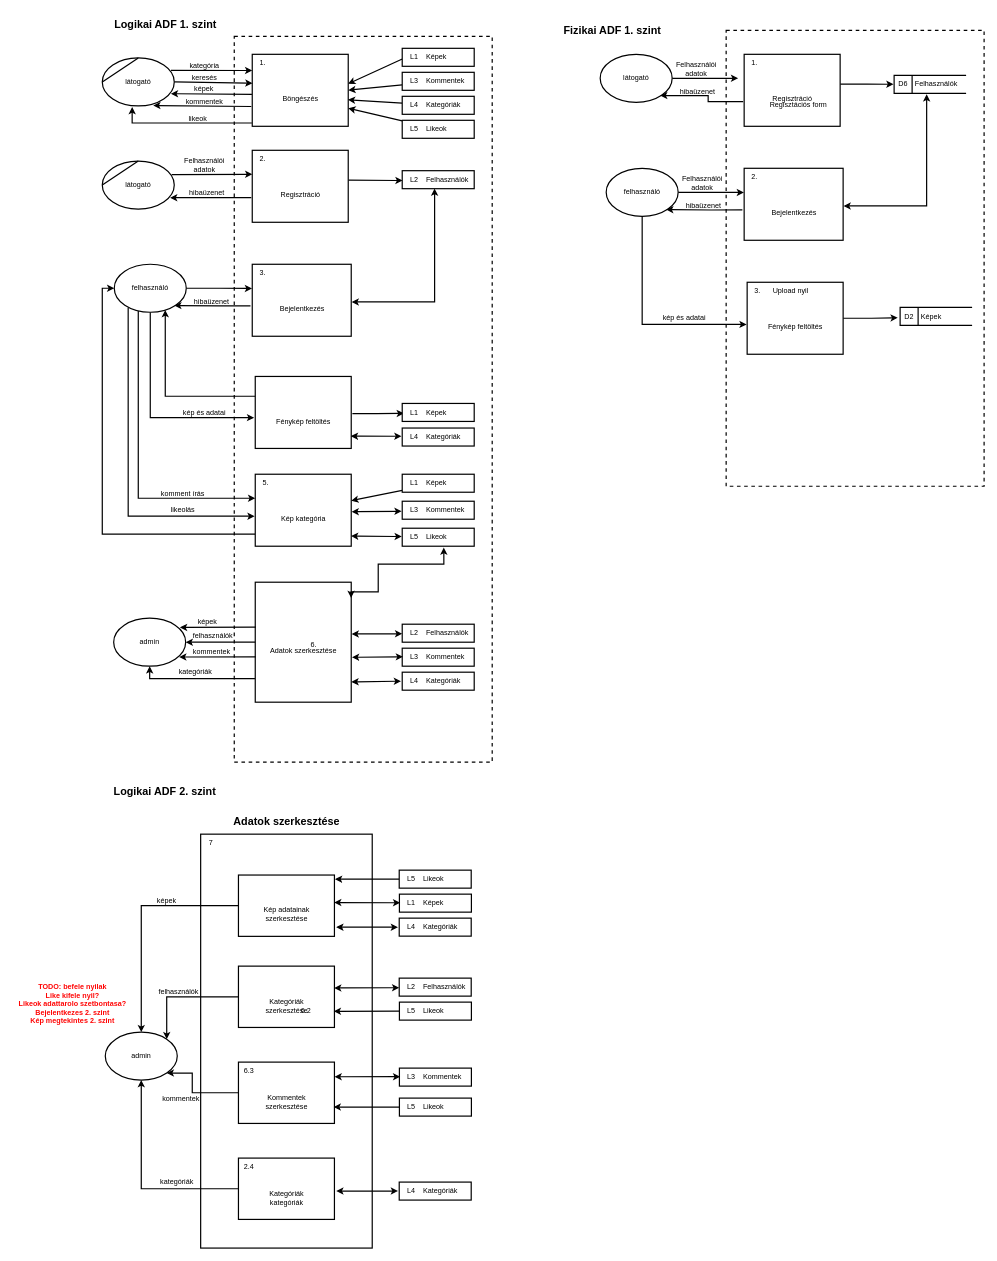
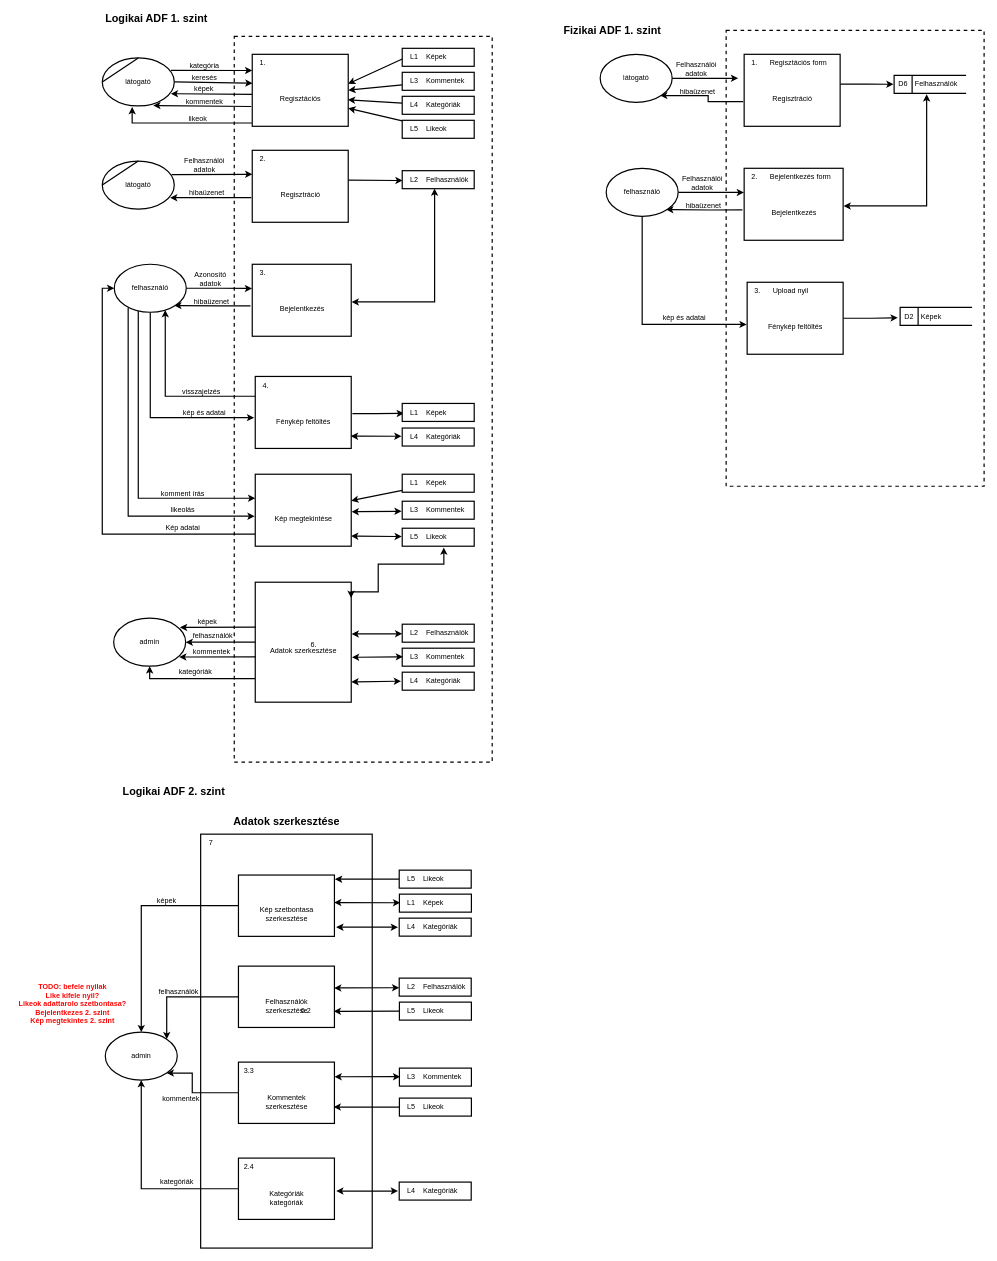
node "Logikai ADF 1. szint": moved (165, 24) -> (156, 18)
node "Böngészés": label "Böngészés" -> "Regisztációs"
node "Regisztációs form": moved (801, 105) -> (801, 63)
node "Bejelentkezés form": added
node "Azonosító adatok": added
node "4.": added
node "visszajelzés": added
node "5.": removed
node "Kép kategória": label "Kép kategória" -> "Kép megtekintése"
node "Kép adatai": added
node "Logikai ADF 2. szint": moved (165, 792) -> (174, 792)
node "Kép adatainak szerkesztése": label "Kép adatainak szerkesztése" -> "Kép szetbontasa szerkesztése"
node "Kategóriák szerkesztése": label "Kategóriák szerkesztése" -> "Felhasználók szerkesztése"
node "6.3": label "6.3" -> "3.3"
